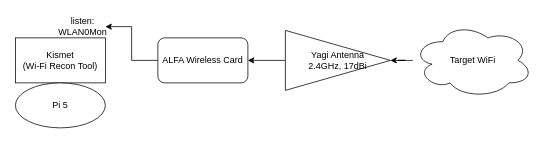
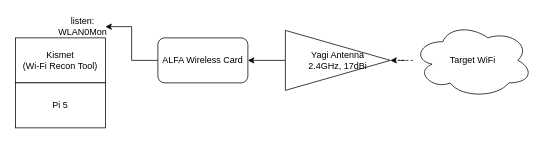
edge "Target WiFi" -> "Yagi Antenna 2.4GHz, 17dBi": style solid -> dashed
node "Pi 5": shape ellipse -> rectangle
